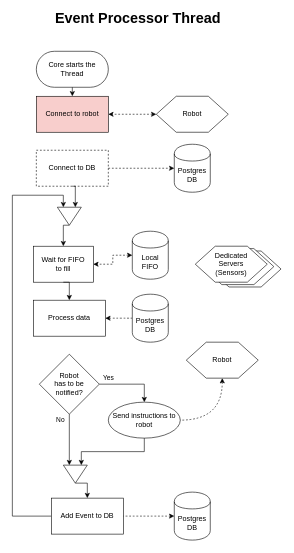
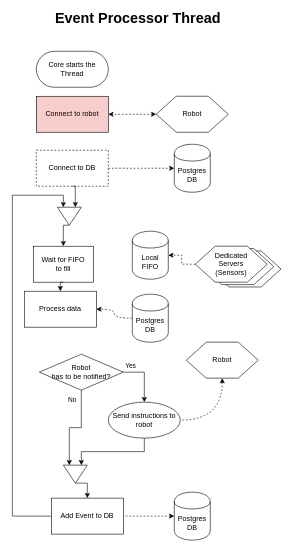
edge "Core starts the Thread" -> "Connect to robot": removed
edge "Local FIFO" -- "Wait for FIFO to fill": removed
edge "Dedicated Servers (Sensors)" -> "Local FIFO": added
node "Process data": moved (69, 318) -> (60, 309)
node "Robot has to be notified?": size 60x60 -> 84x36
